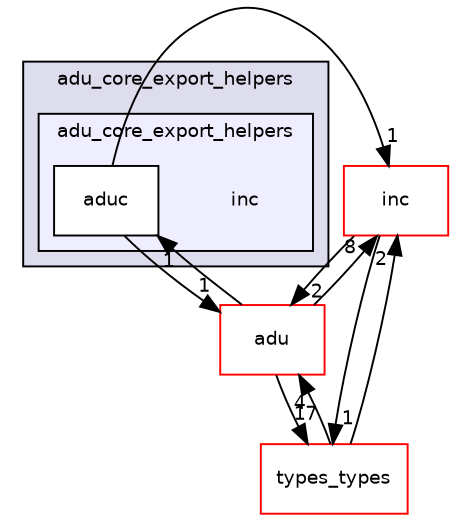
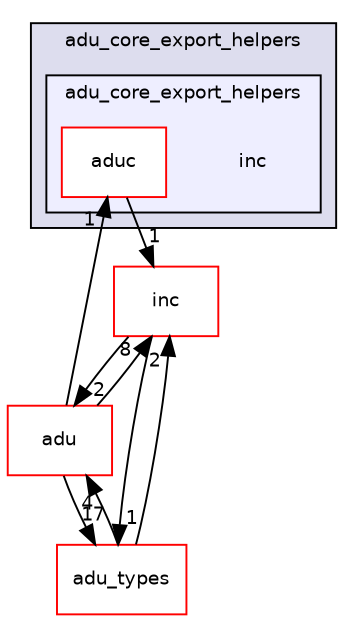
node "aduc": color black -> red
edge "aduc" -> "adu": removed
node "types_types": label "types_types" -> "adu_types"
